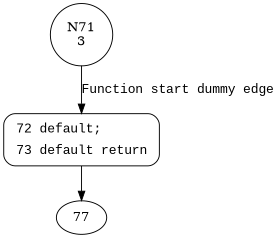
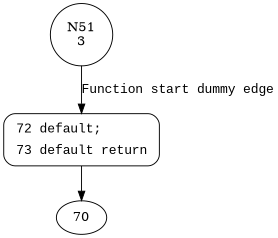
node "N71 3": label "N71 3" -> "N51 3"
node "77": label "77" -> "70"
